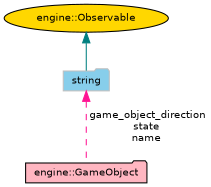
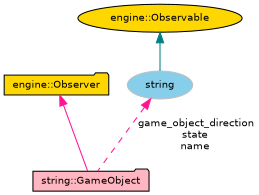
node "string": shape folder -> ellipse
node "engine::Observer": added
node "engine::GameObject": label "engine::GameObject" -> "string::GameObject"
